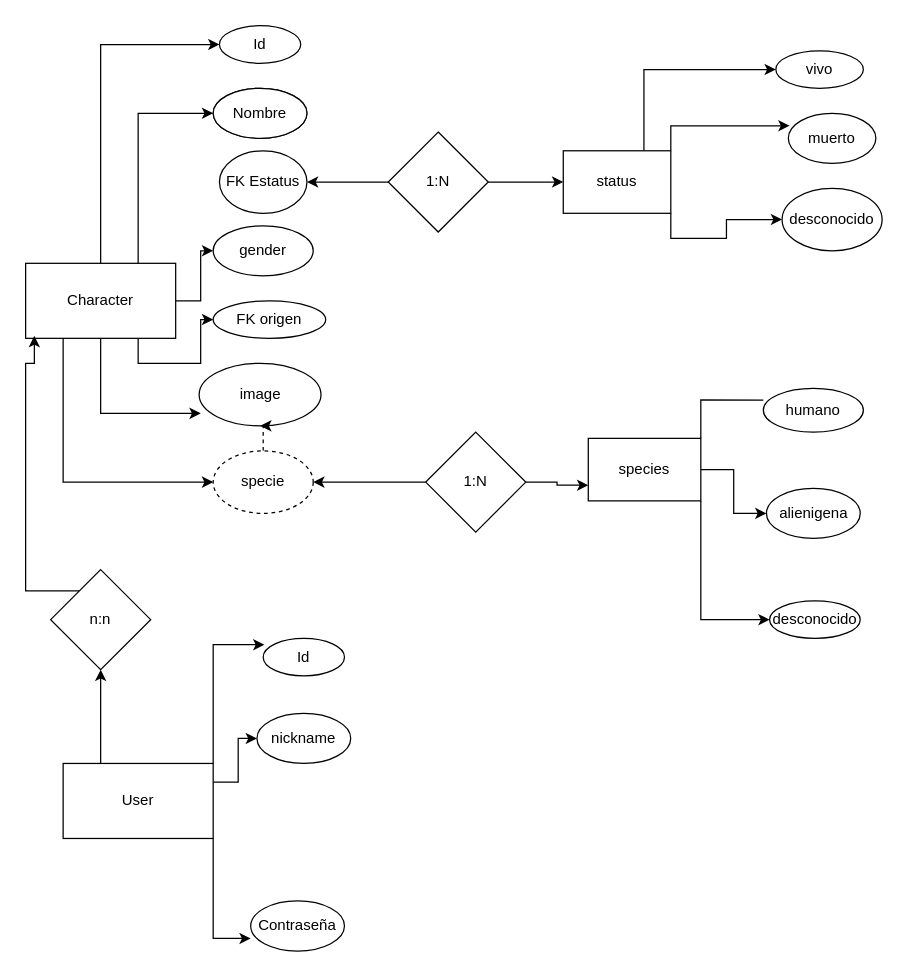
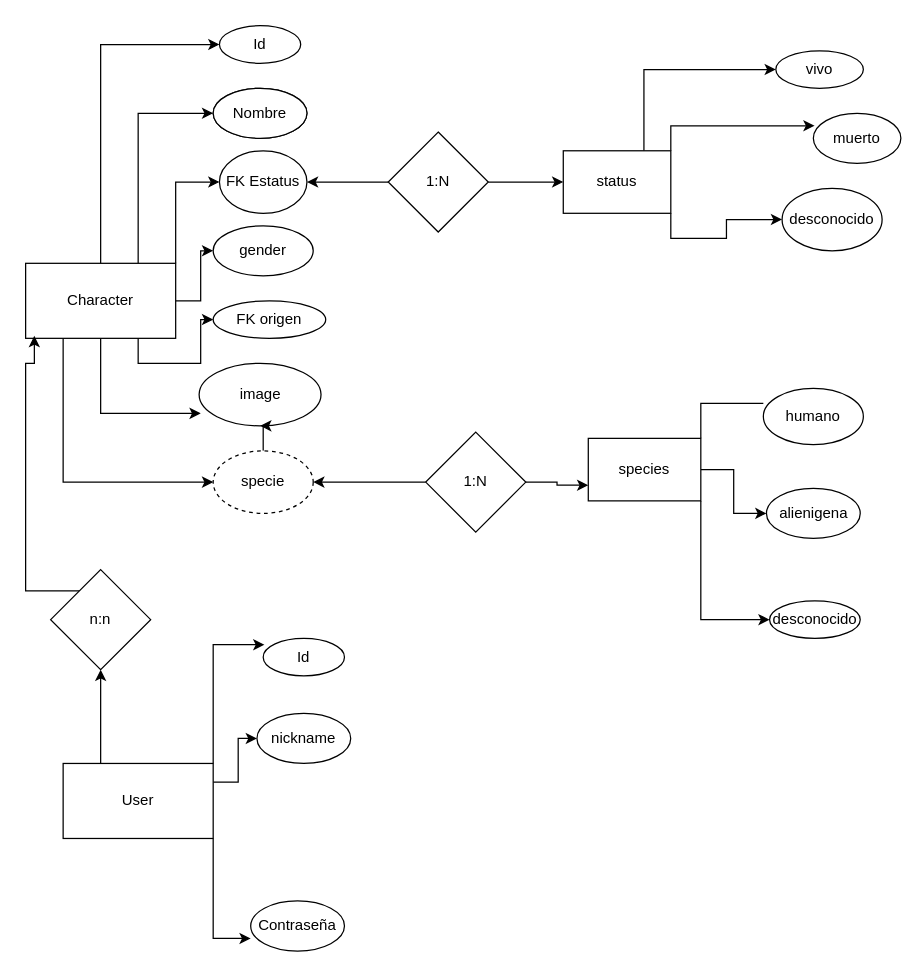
node "muerto": moved (832, 138) -> (857, 138)
edge "Character" -> "FK Estatus": added
node "humano": size 100x44 -> 100x56
edge "specie" -> "image": style dashed -> solid
